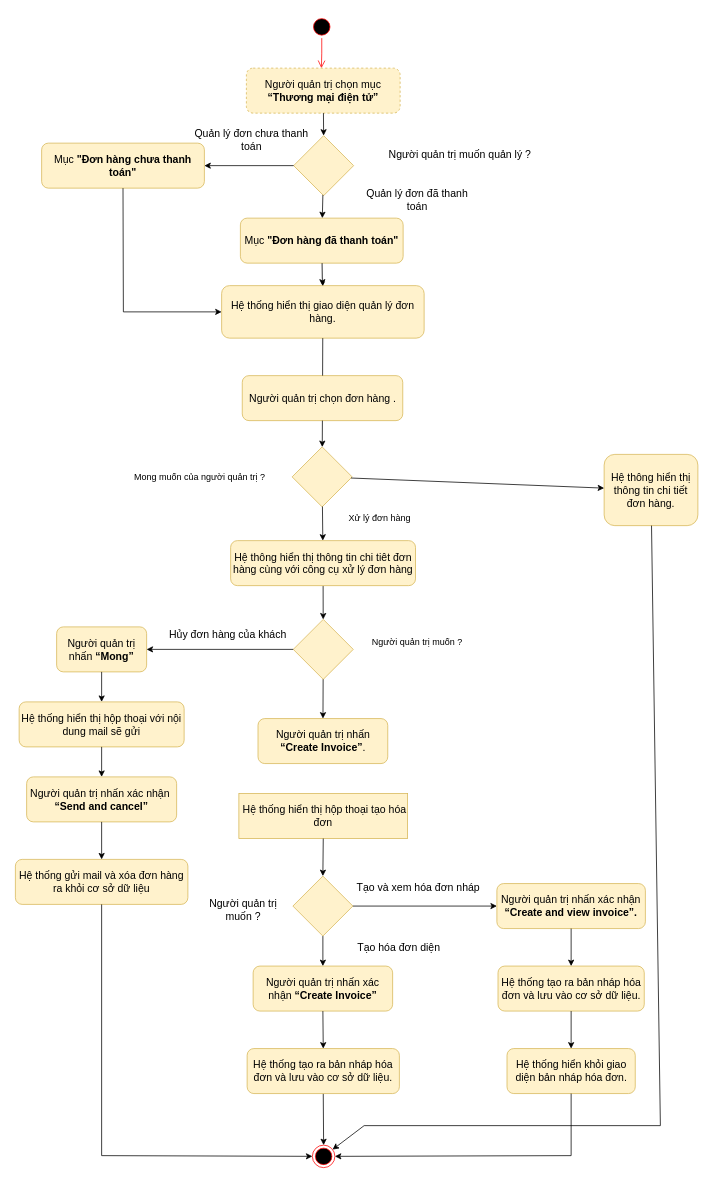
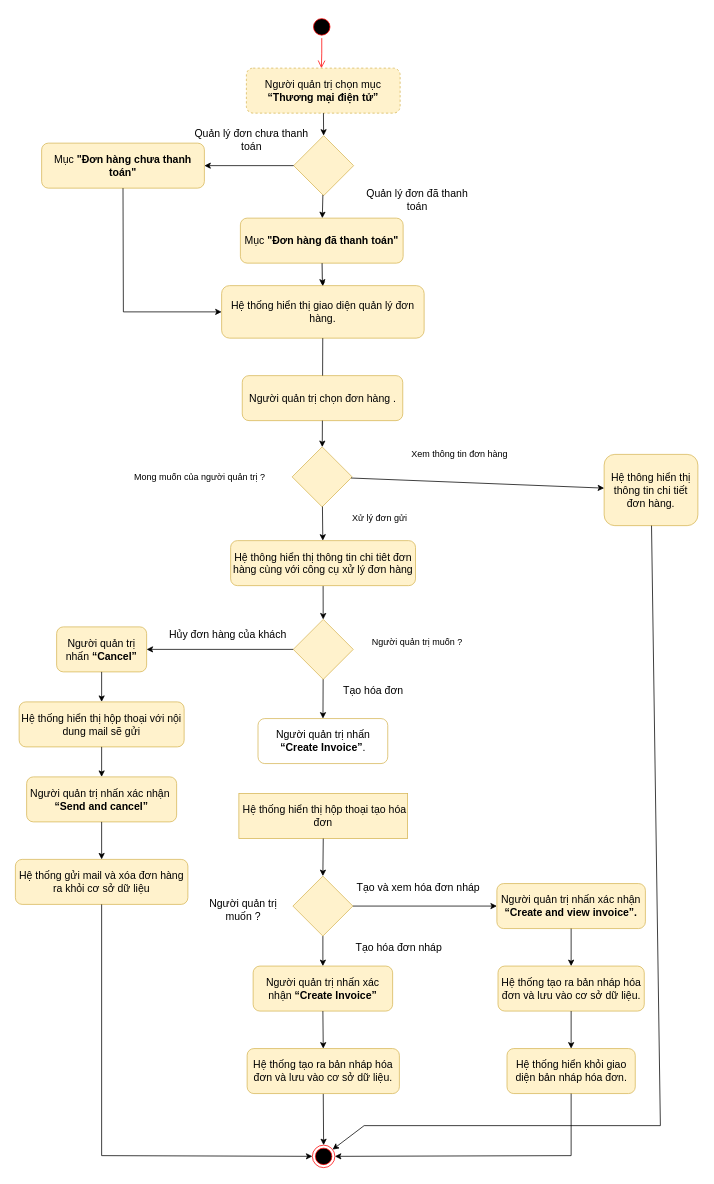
node "Người quản trị muốn quản lý ?": removed
node "Xem thông tin đơn hàng": added
node "Xử lý đơn hàng": label "Xử lý đơn hàng" -> "Xử lý đơn gửi"
node "Người quản trị nhấn “Mong”": label "Người quản trị nhấn “Mong”" -> "Người quản trị nhấn “Cancel”"
node "Tạo hóa đơn": added
node "Người quản trị nhấn “Create Invoice”.": fillcolor #fff2cc -> #ffffff
node "Tạo hóa đơn diện": label "Tạo hóa đơn diện" -> "Tạo hóa đơn nháp"
